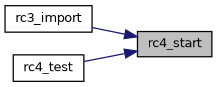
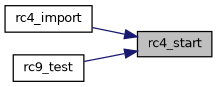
node "rc3_import": label "rc3_import" -> "rc4_import"
node "rc4_test": label "rc4_test" -> "rc9_test"
